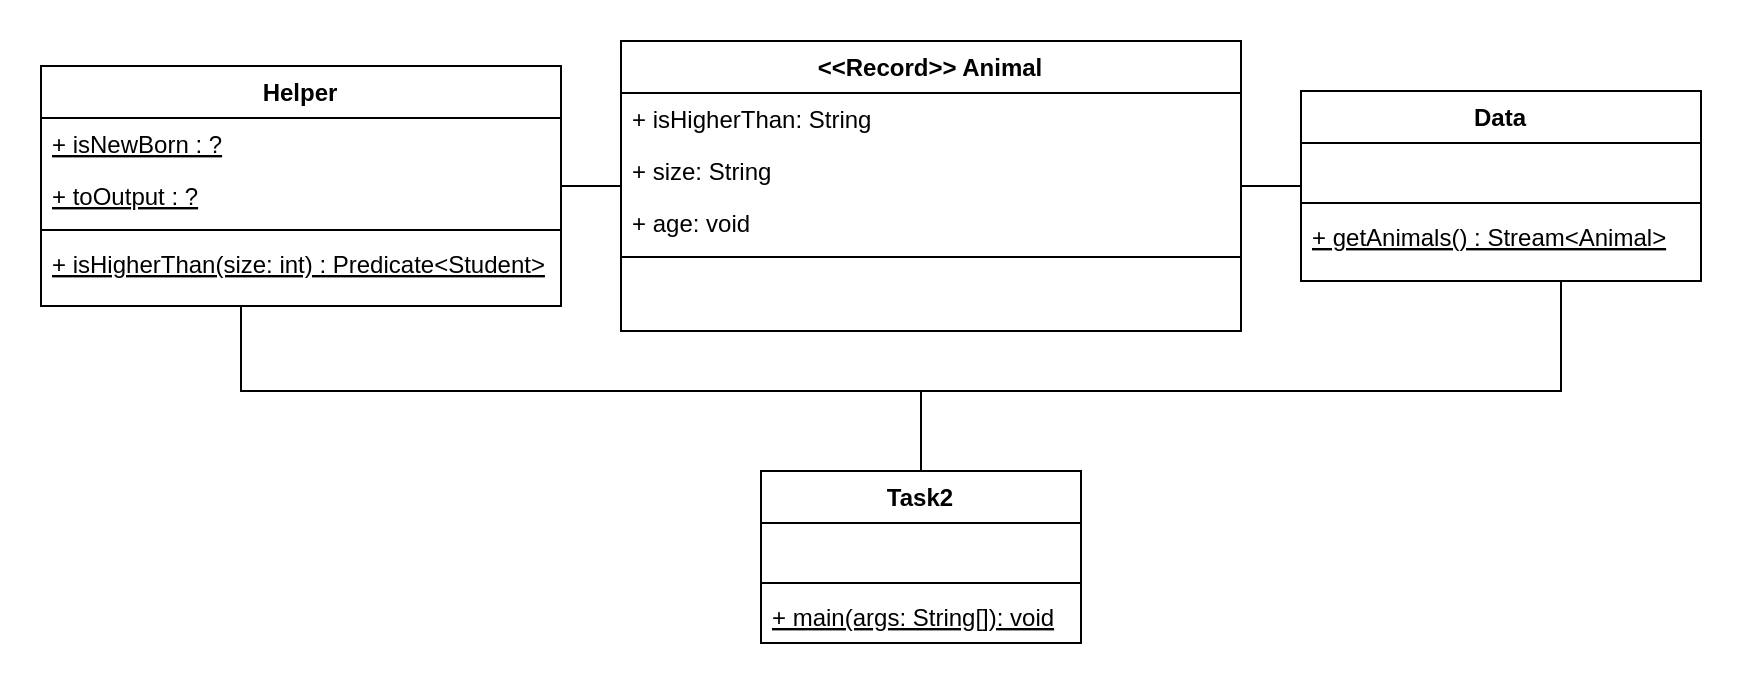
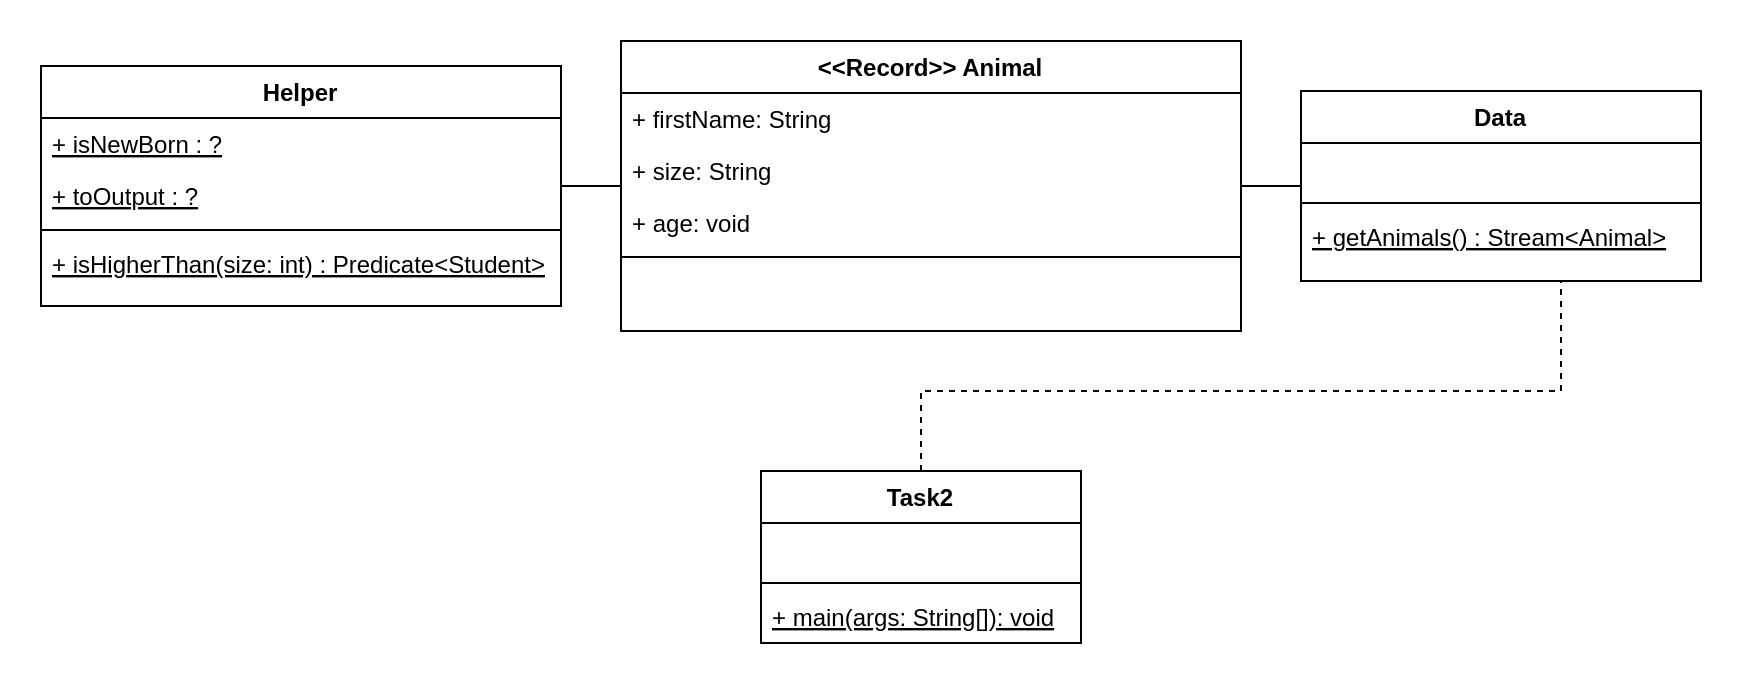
node "+ isHigherThan: String": label "+ isHigherThan: String" -> "+ firstName: String"
edge "Helper" -- "Task2": removed
edge "Data" -- "Task2": style solid -> dashed
